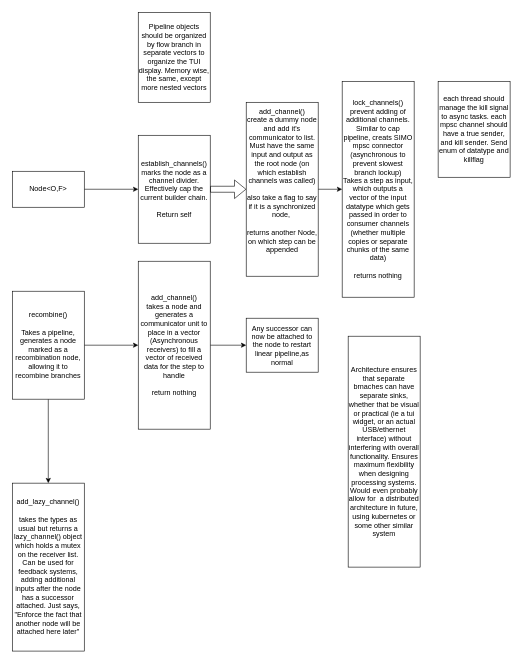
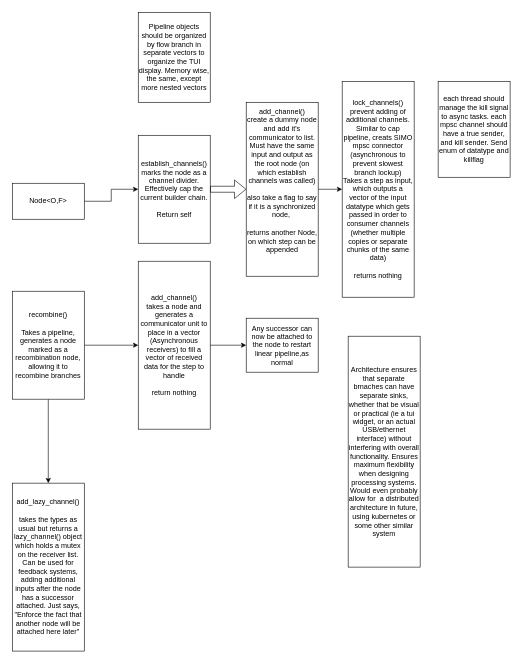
node "Node<O,F>": moved (48, 189) -> (48, 201)
